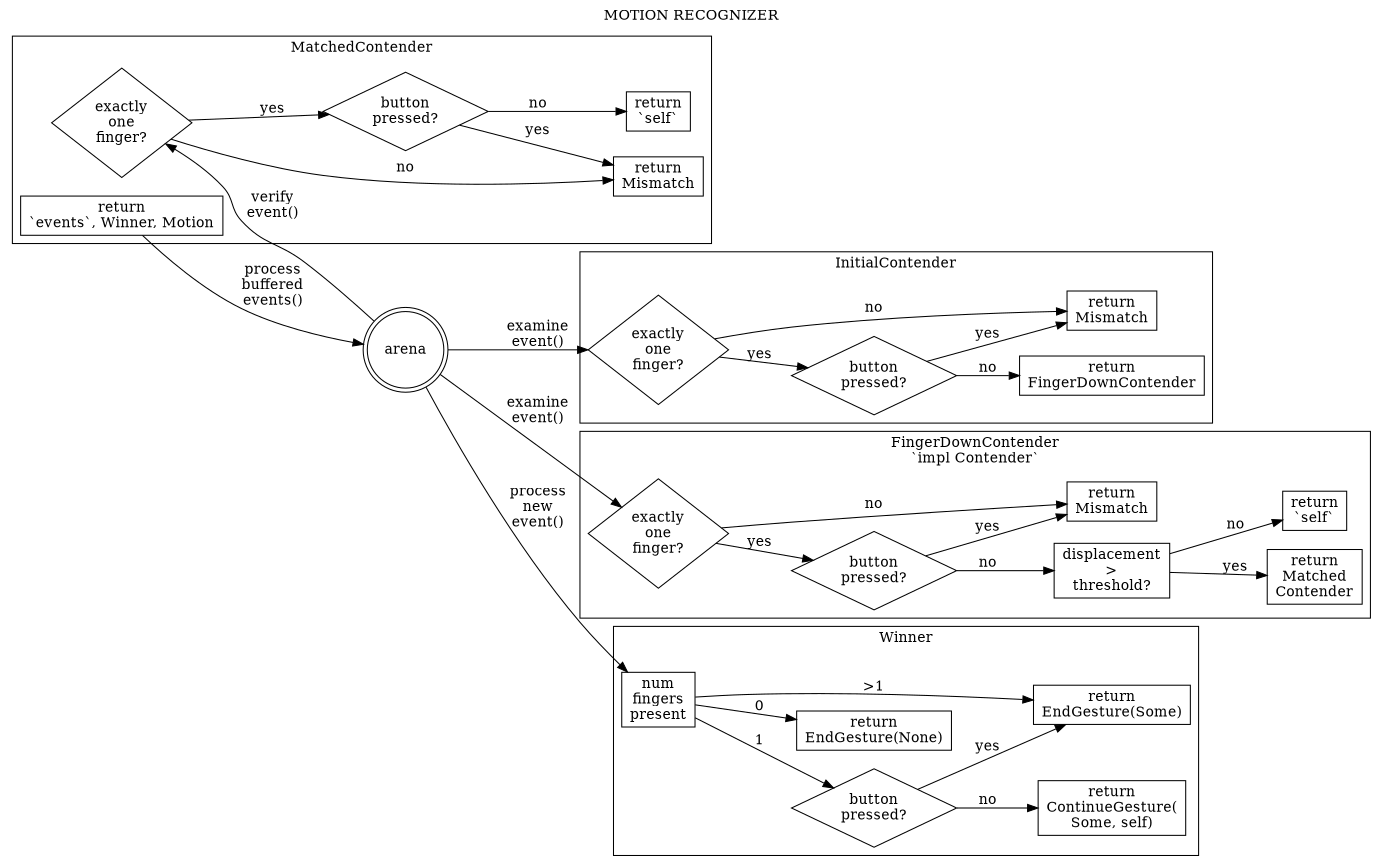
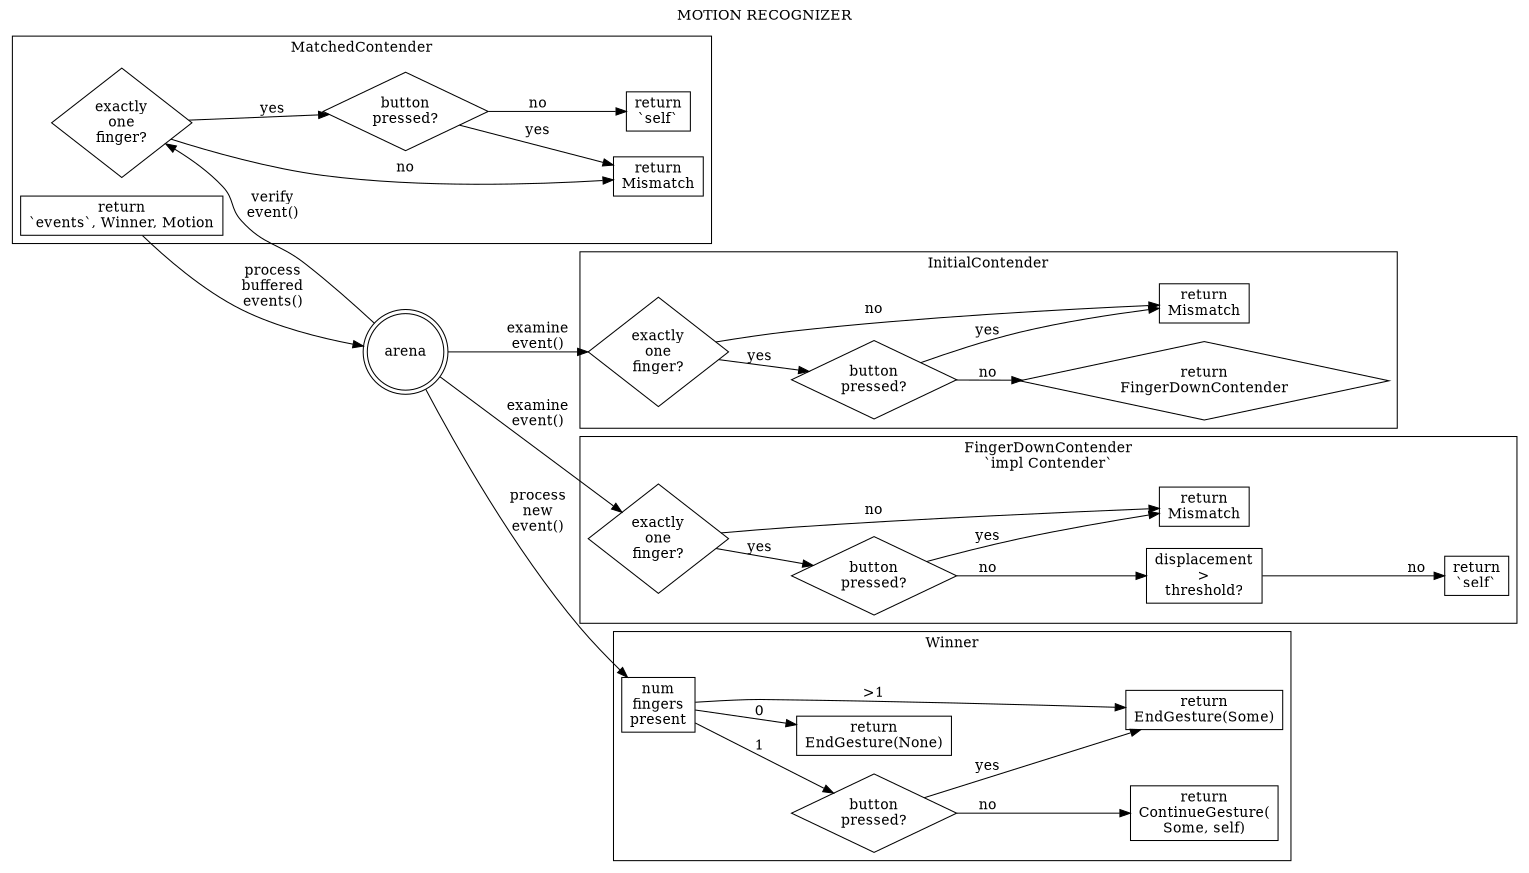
node "return FingerDownContender": shape box -> diamond
node "return Matched Contender": removed
